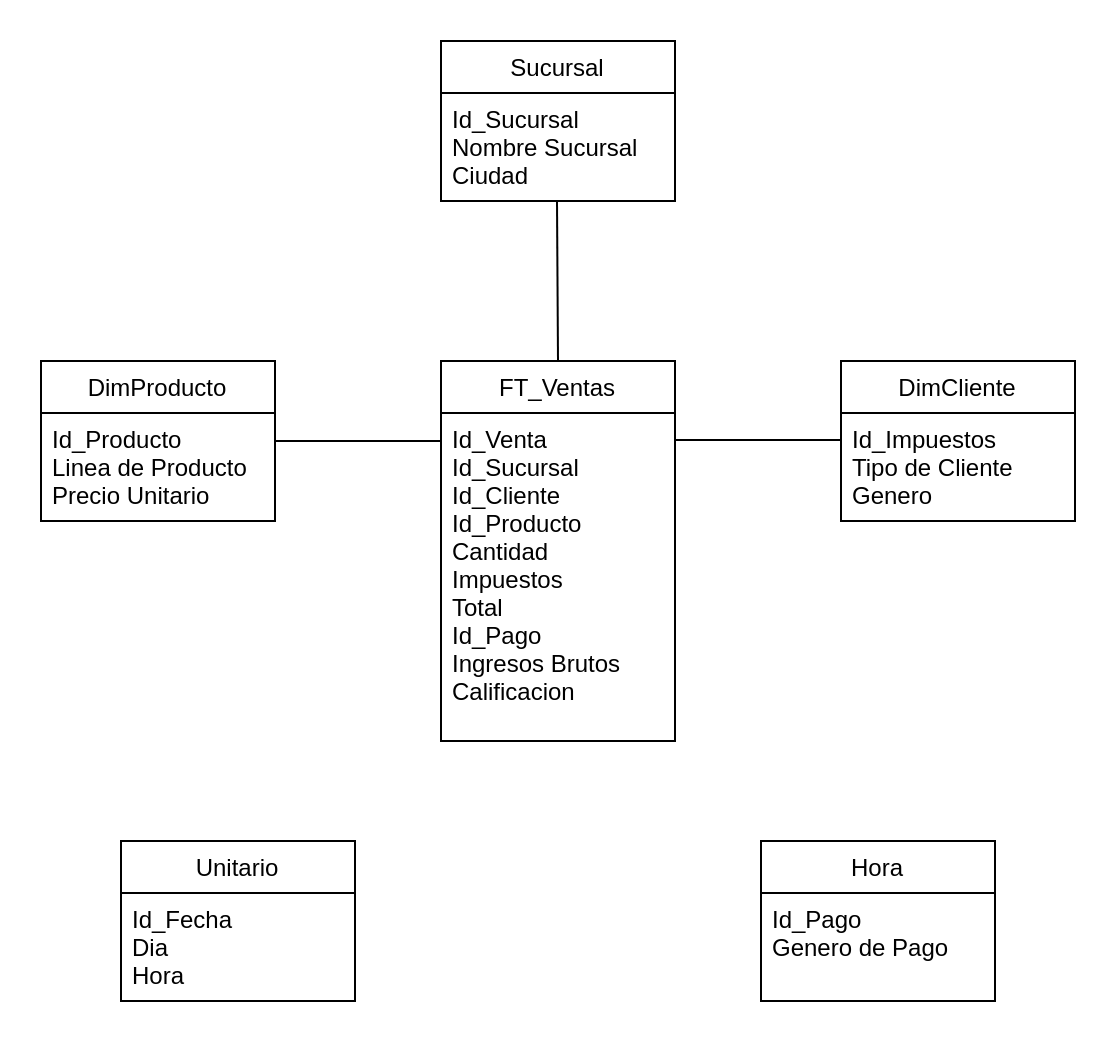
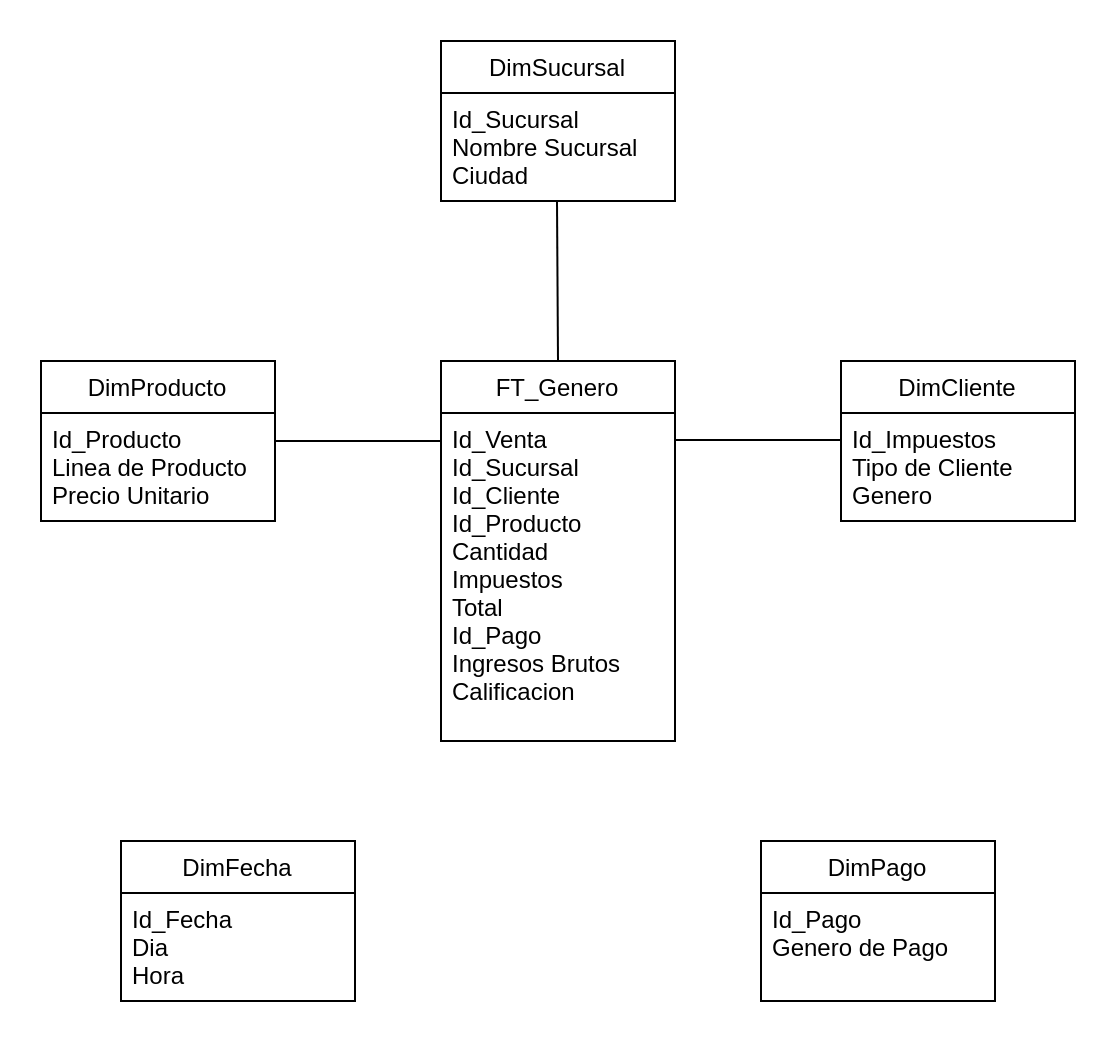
node "Sucursal": label "Sucursal" -> "DimSucursal"
node "FT_Ventas": label "FT_Ventas" -> "FT_Genero"
node "Unitario": label "Unitario" -> "DimFecha"
node "Hora": label "Hora" -> "DimPago"
